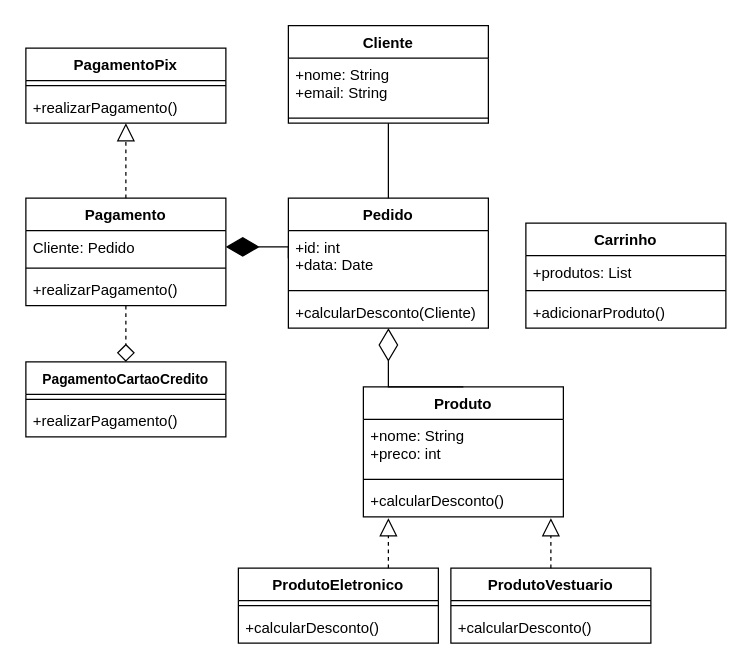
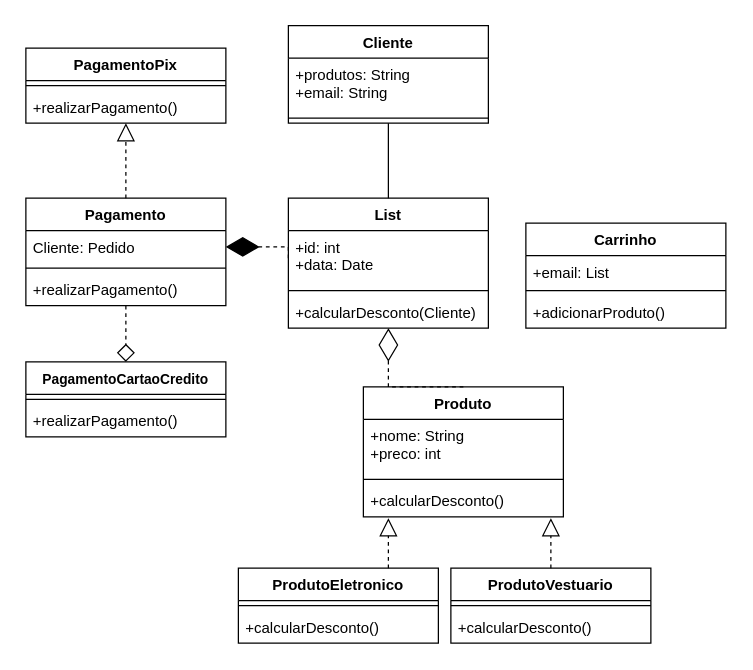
node "+nome: String +email: String": label "+nome: String +email: String" -> "+produtos: String +email: String"
node "Pedido": label "Pedido" -> "List"
edge "+id: int +data: Date" -> "Cliente: Pedido": style solid -> dashed
node "+produtos: List": label "+produtos: List" -> "+email: List"
edge "Produto" -> "+calcularDesconto(Cliente)": style solid -> dashed
